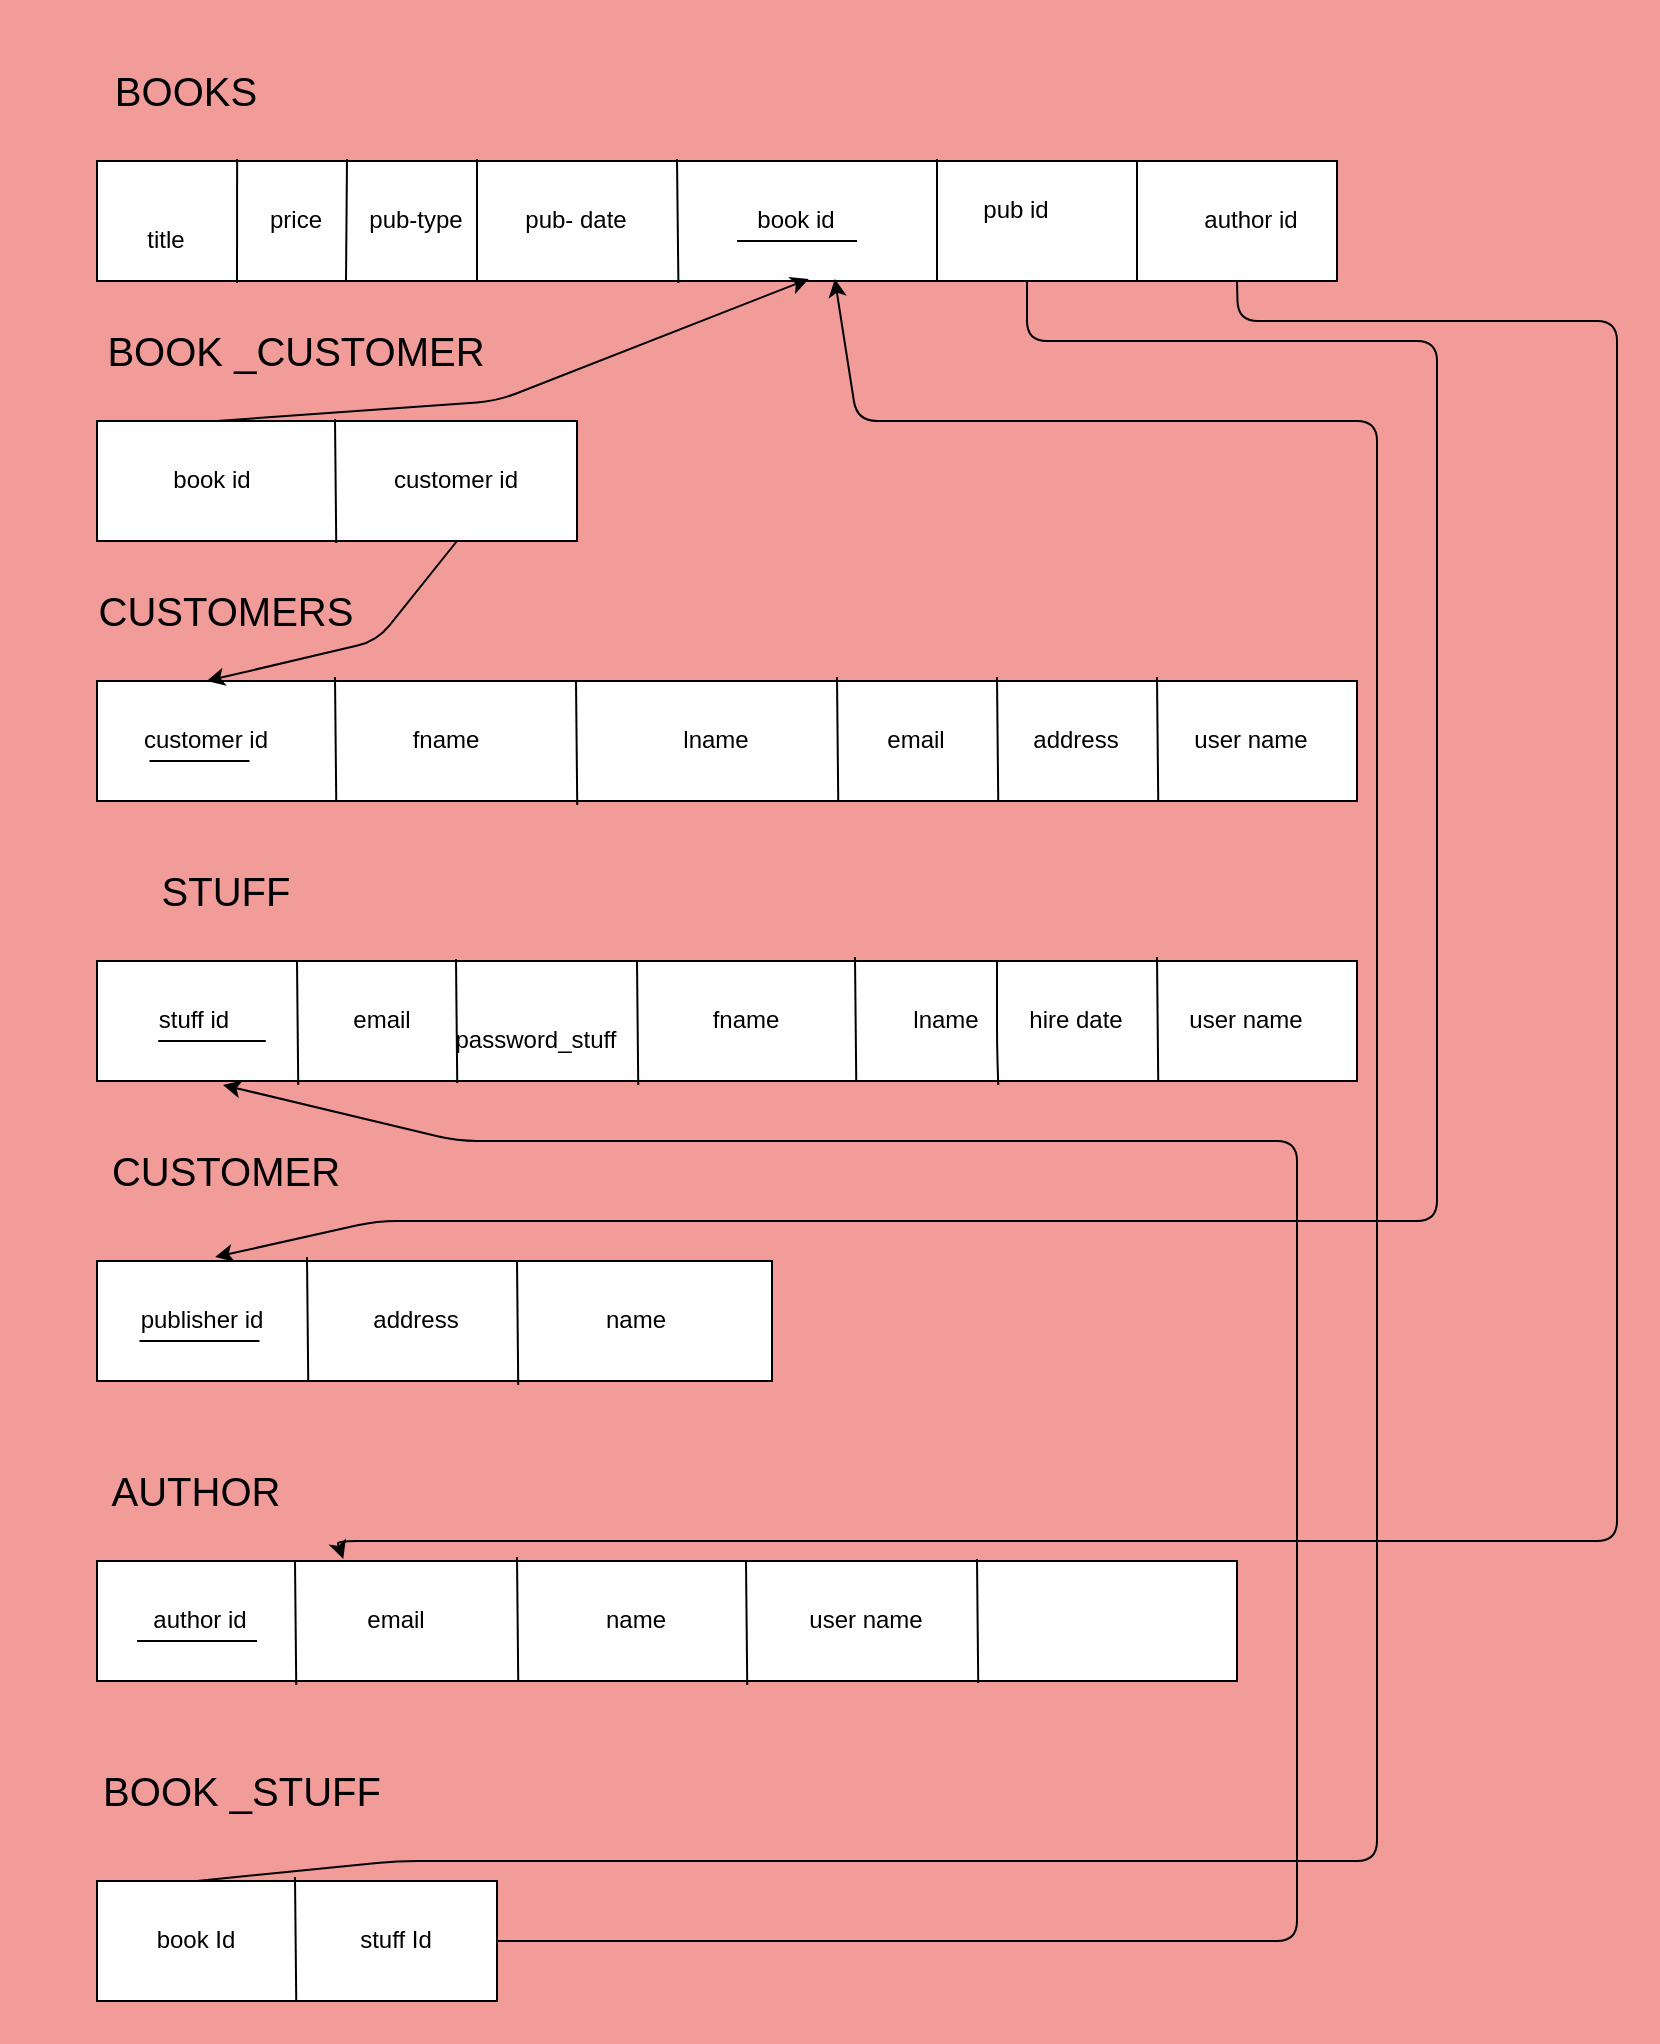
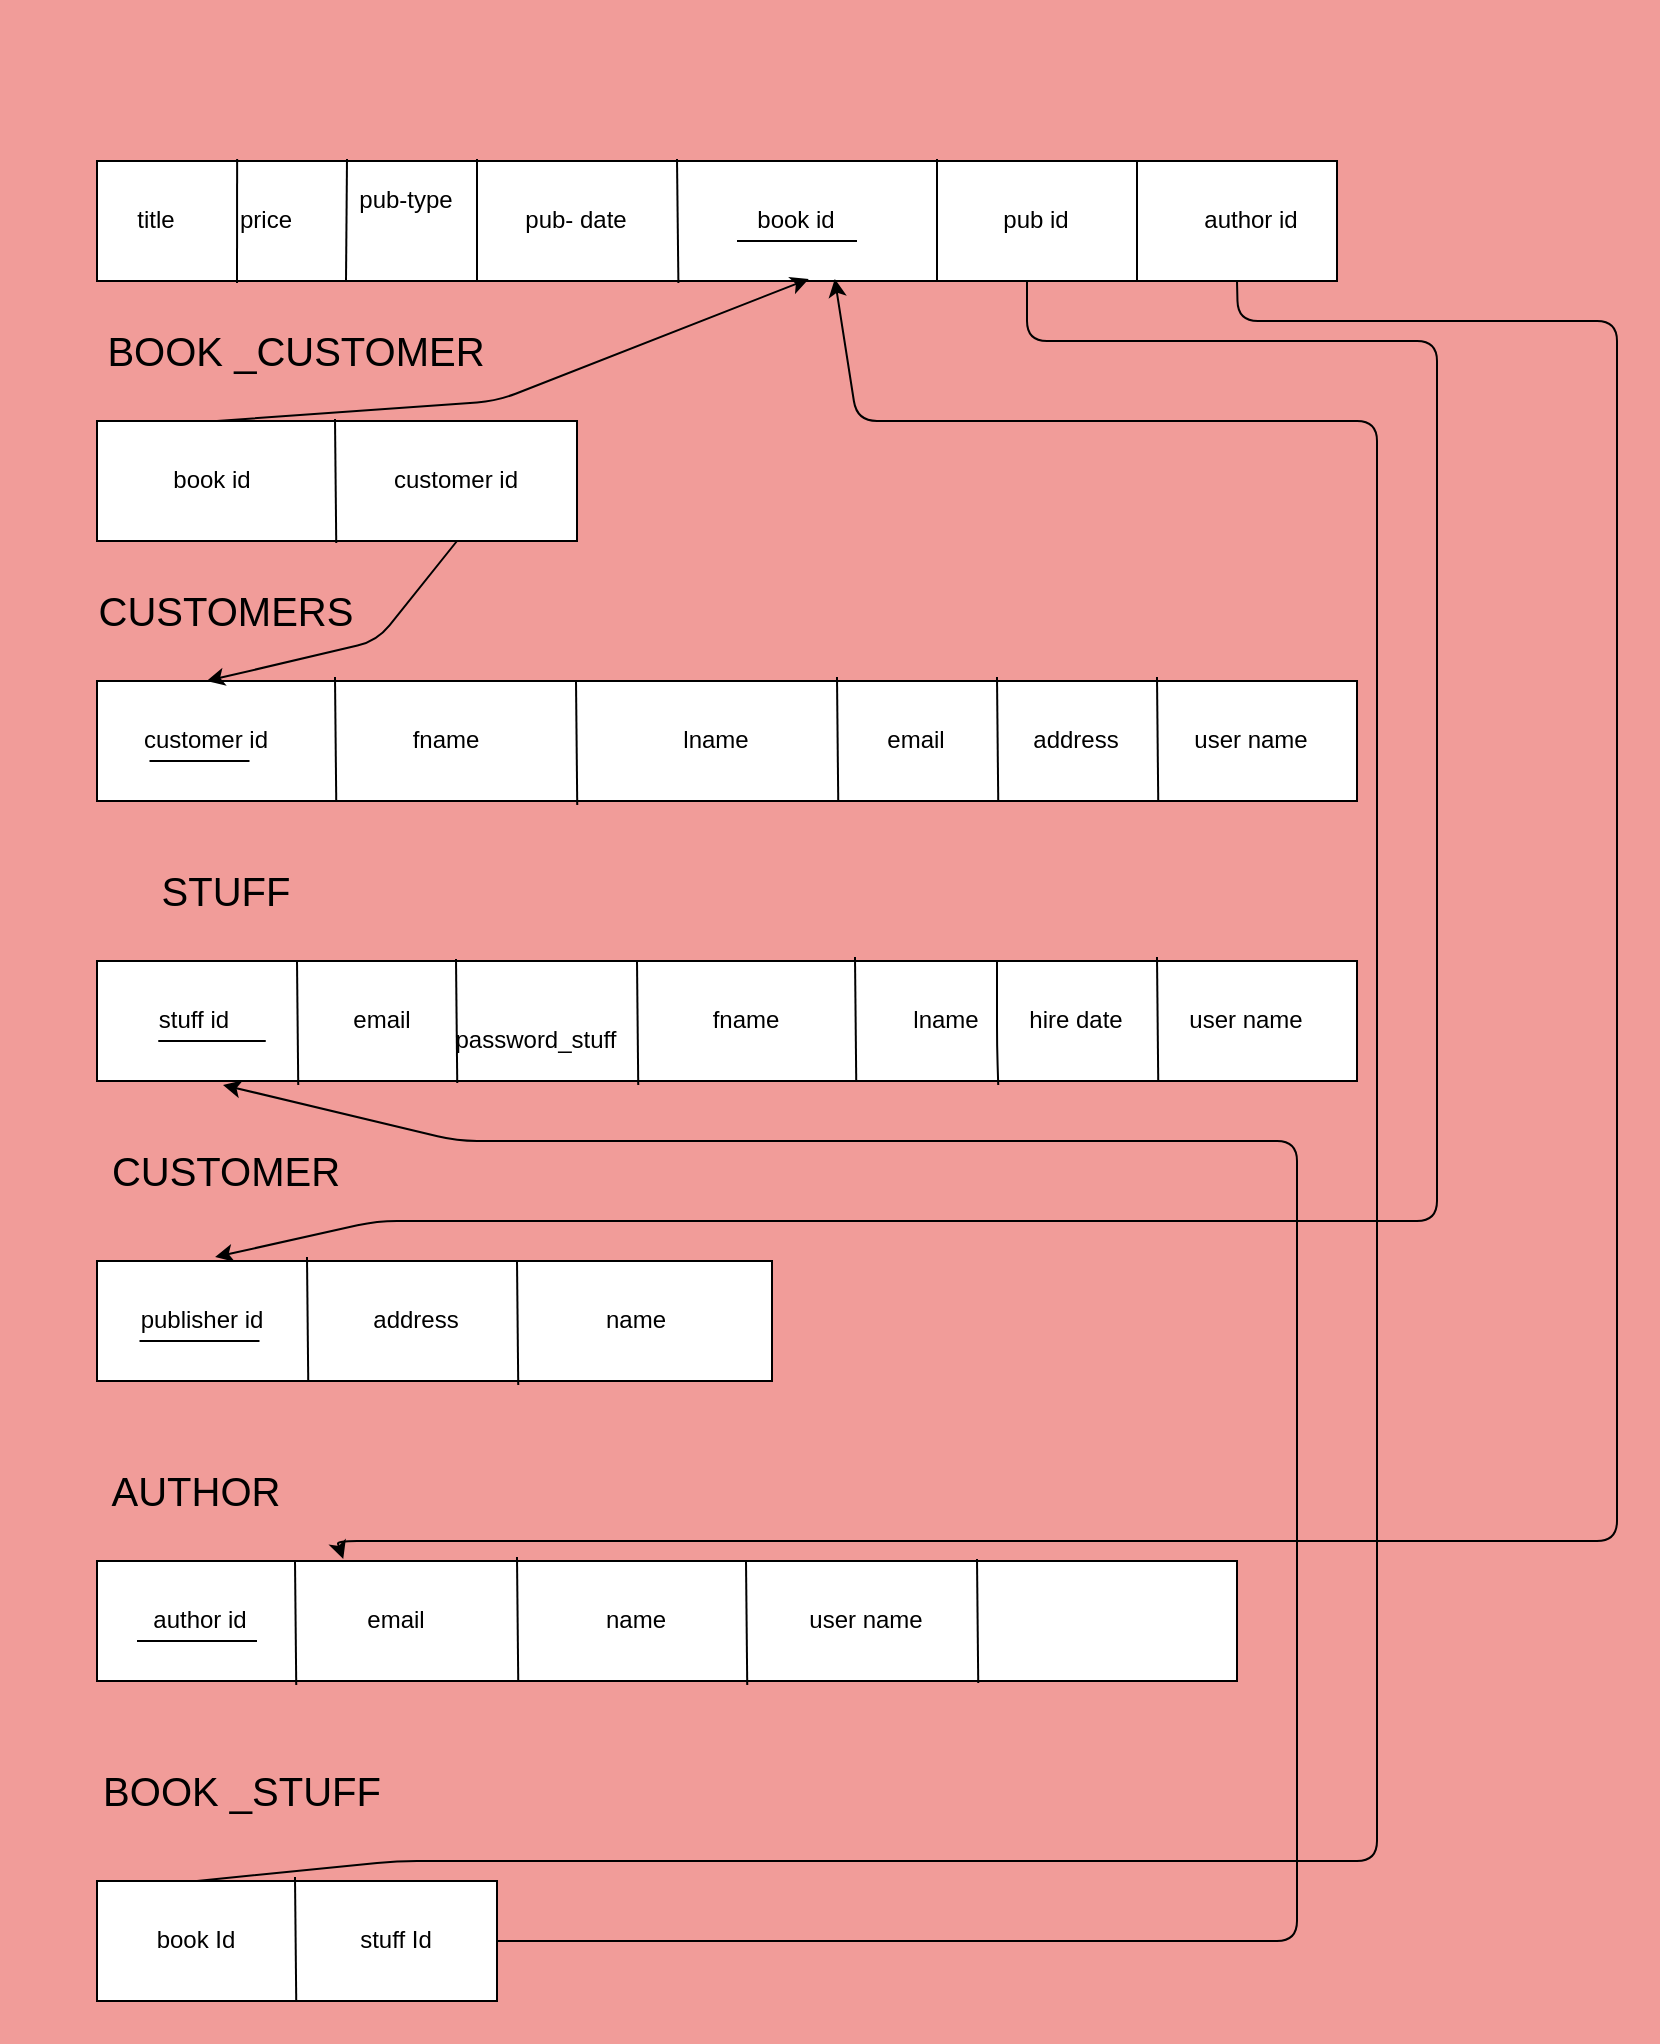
node "BOOKS": removed
node "pub id": moved (1017, 211) -> (1037, 221)
node "price": moved (297, 221) -> (267, 221)
node "pub-type": moved (417, 221) -> (407, 201)
node "title": moved (167, 241) -> (157, 221)
